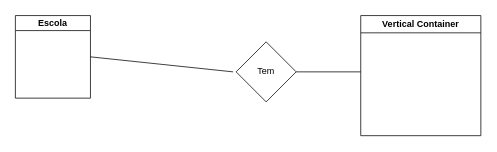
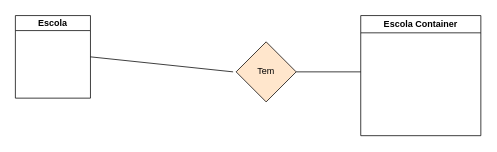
node "Vertical Container": label "Vertical Container" -> "Escola Container"
node "Tem": fillcolor #ffffff -> #ffe6cc
